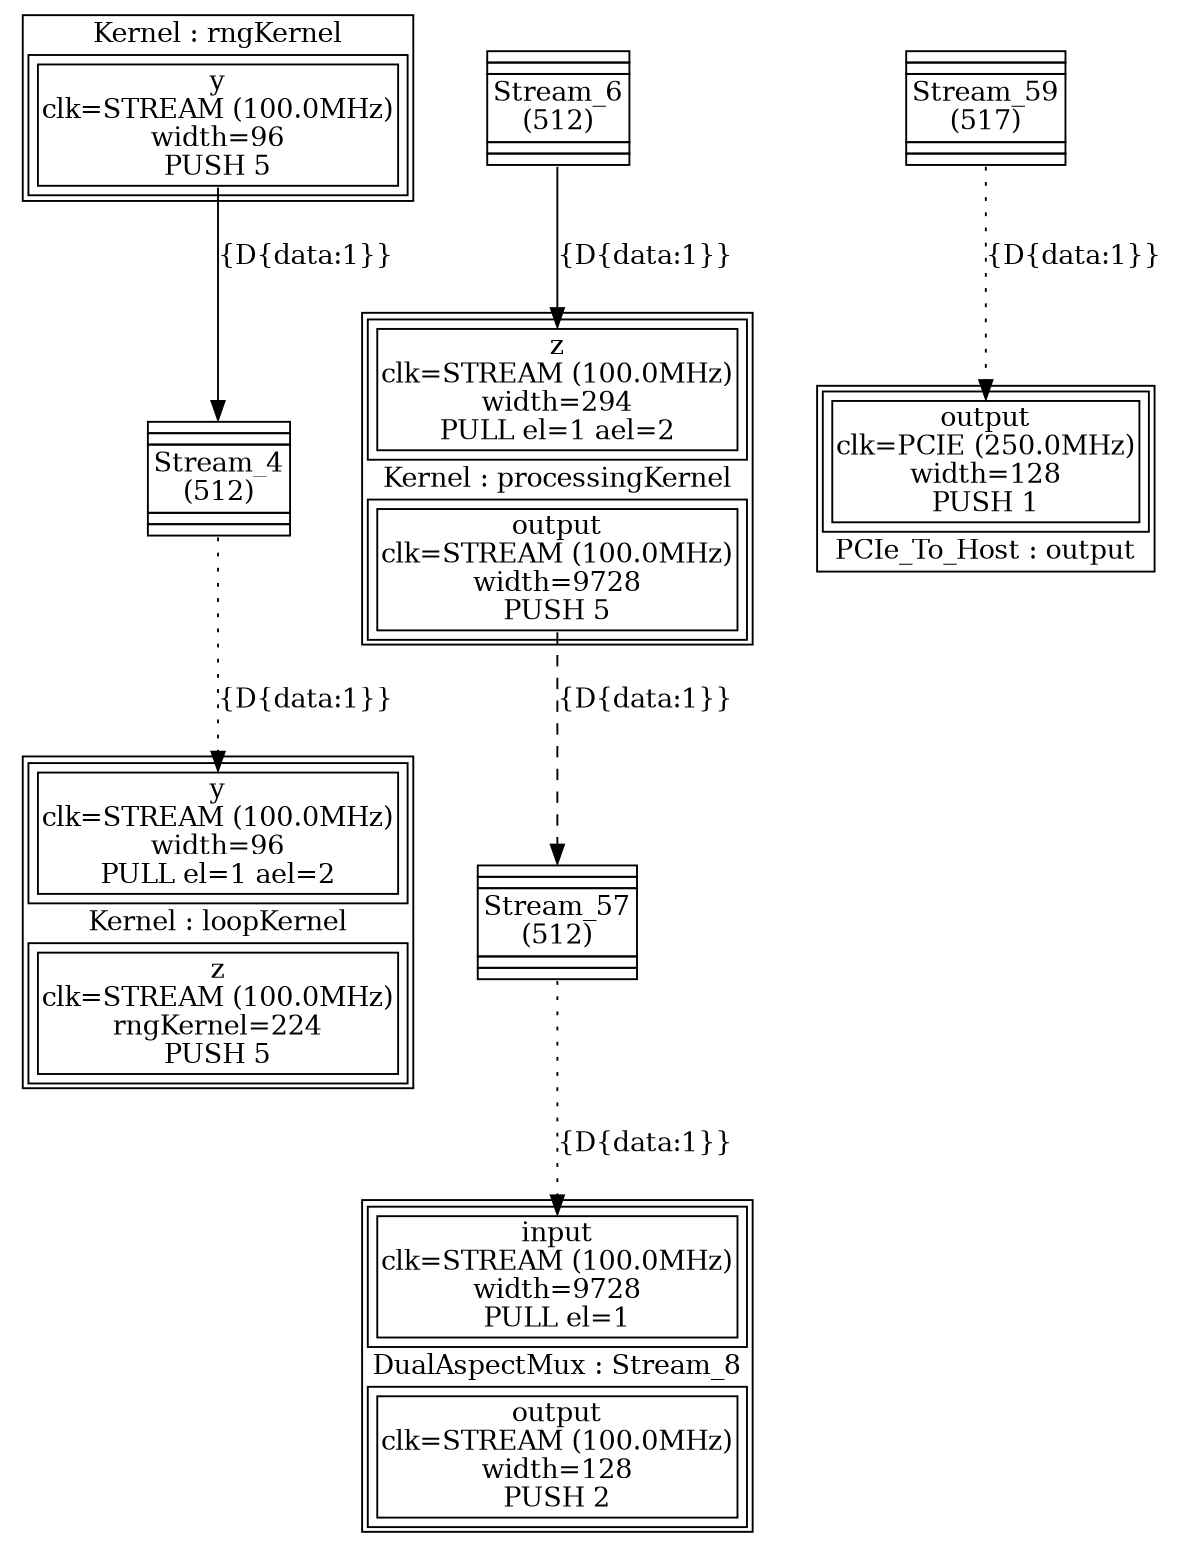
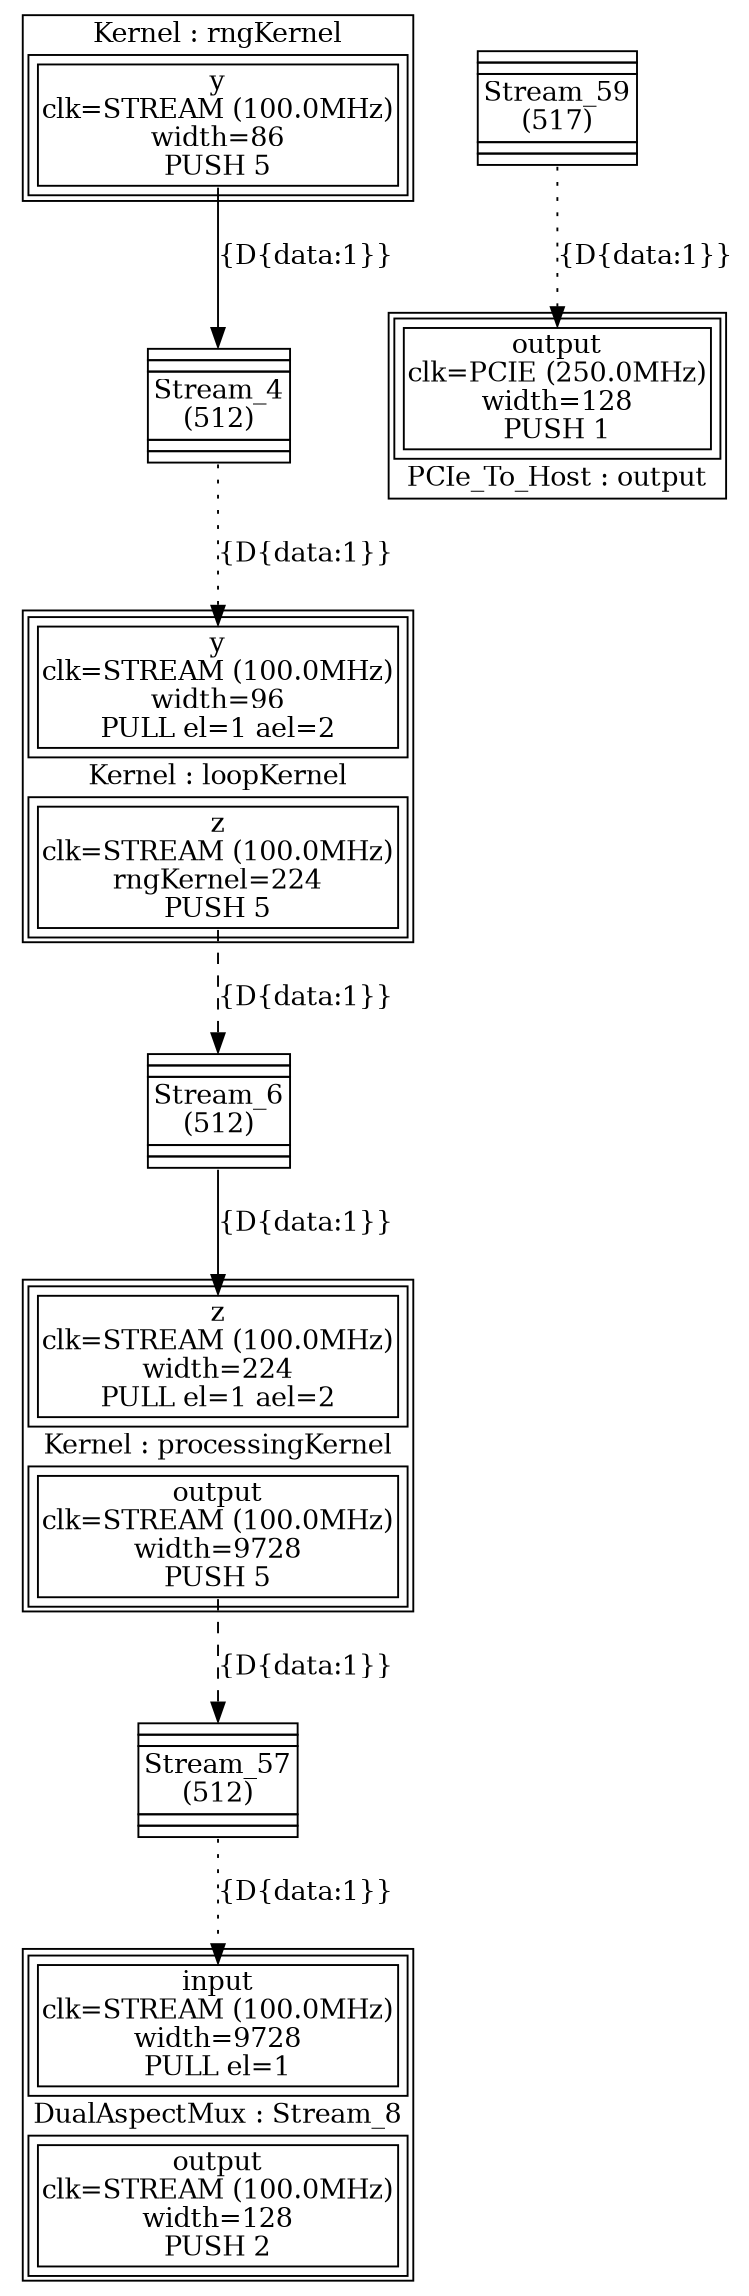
node "Kernel : rngKernel": text "width=96" -> "width=86"
node "z": text "width=294" -> "width=224"
edge "y" -> "Stream_6": added, label "{D{data:1}}"
